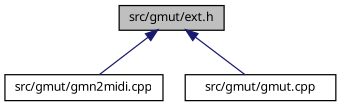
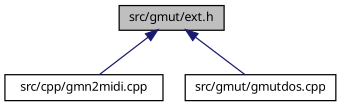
node "src/gmut/gmn2midi.cpp": label "src/gmut/gmn2midi.cpp" -> "src/cpp/gmn2midi.cpp"
node "src/gmut/gmut.cpp": label "src/gmut/gmut.cpp" -> "src/gmut/gmutdos.cpp"
